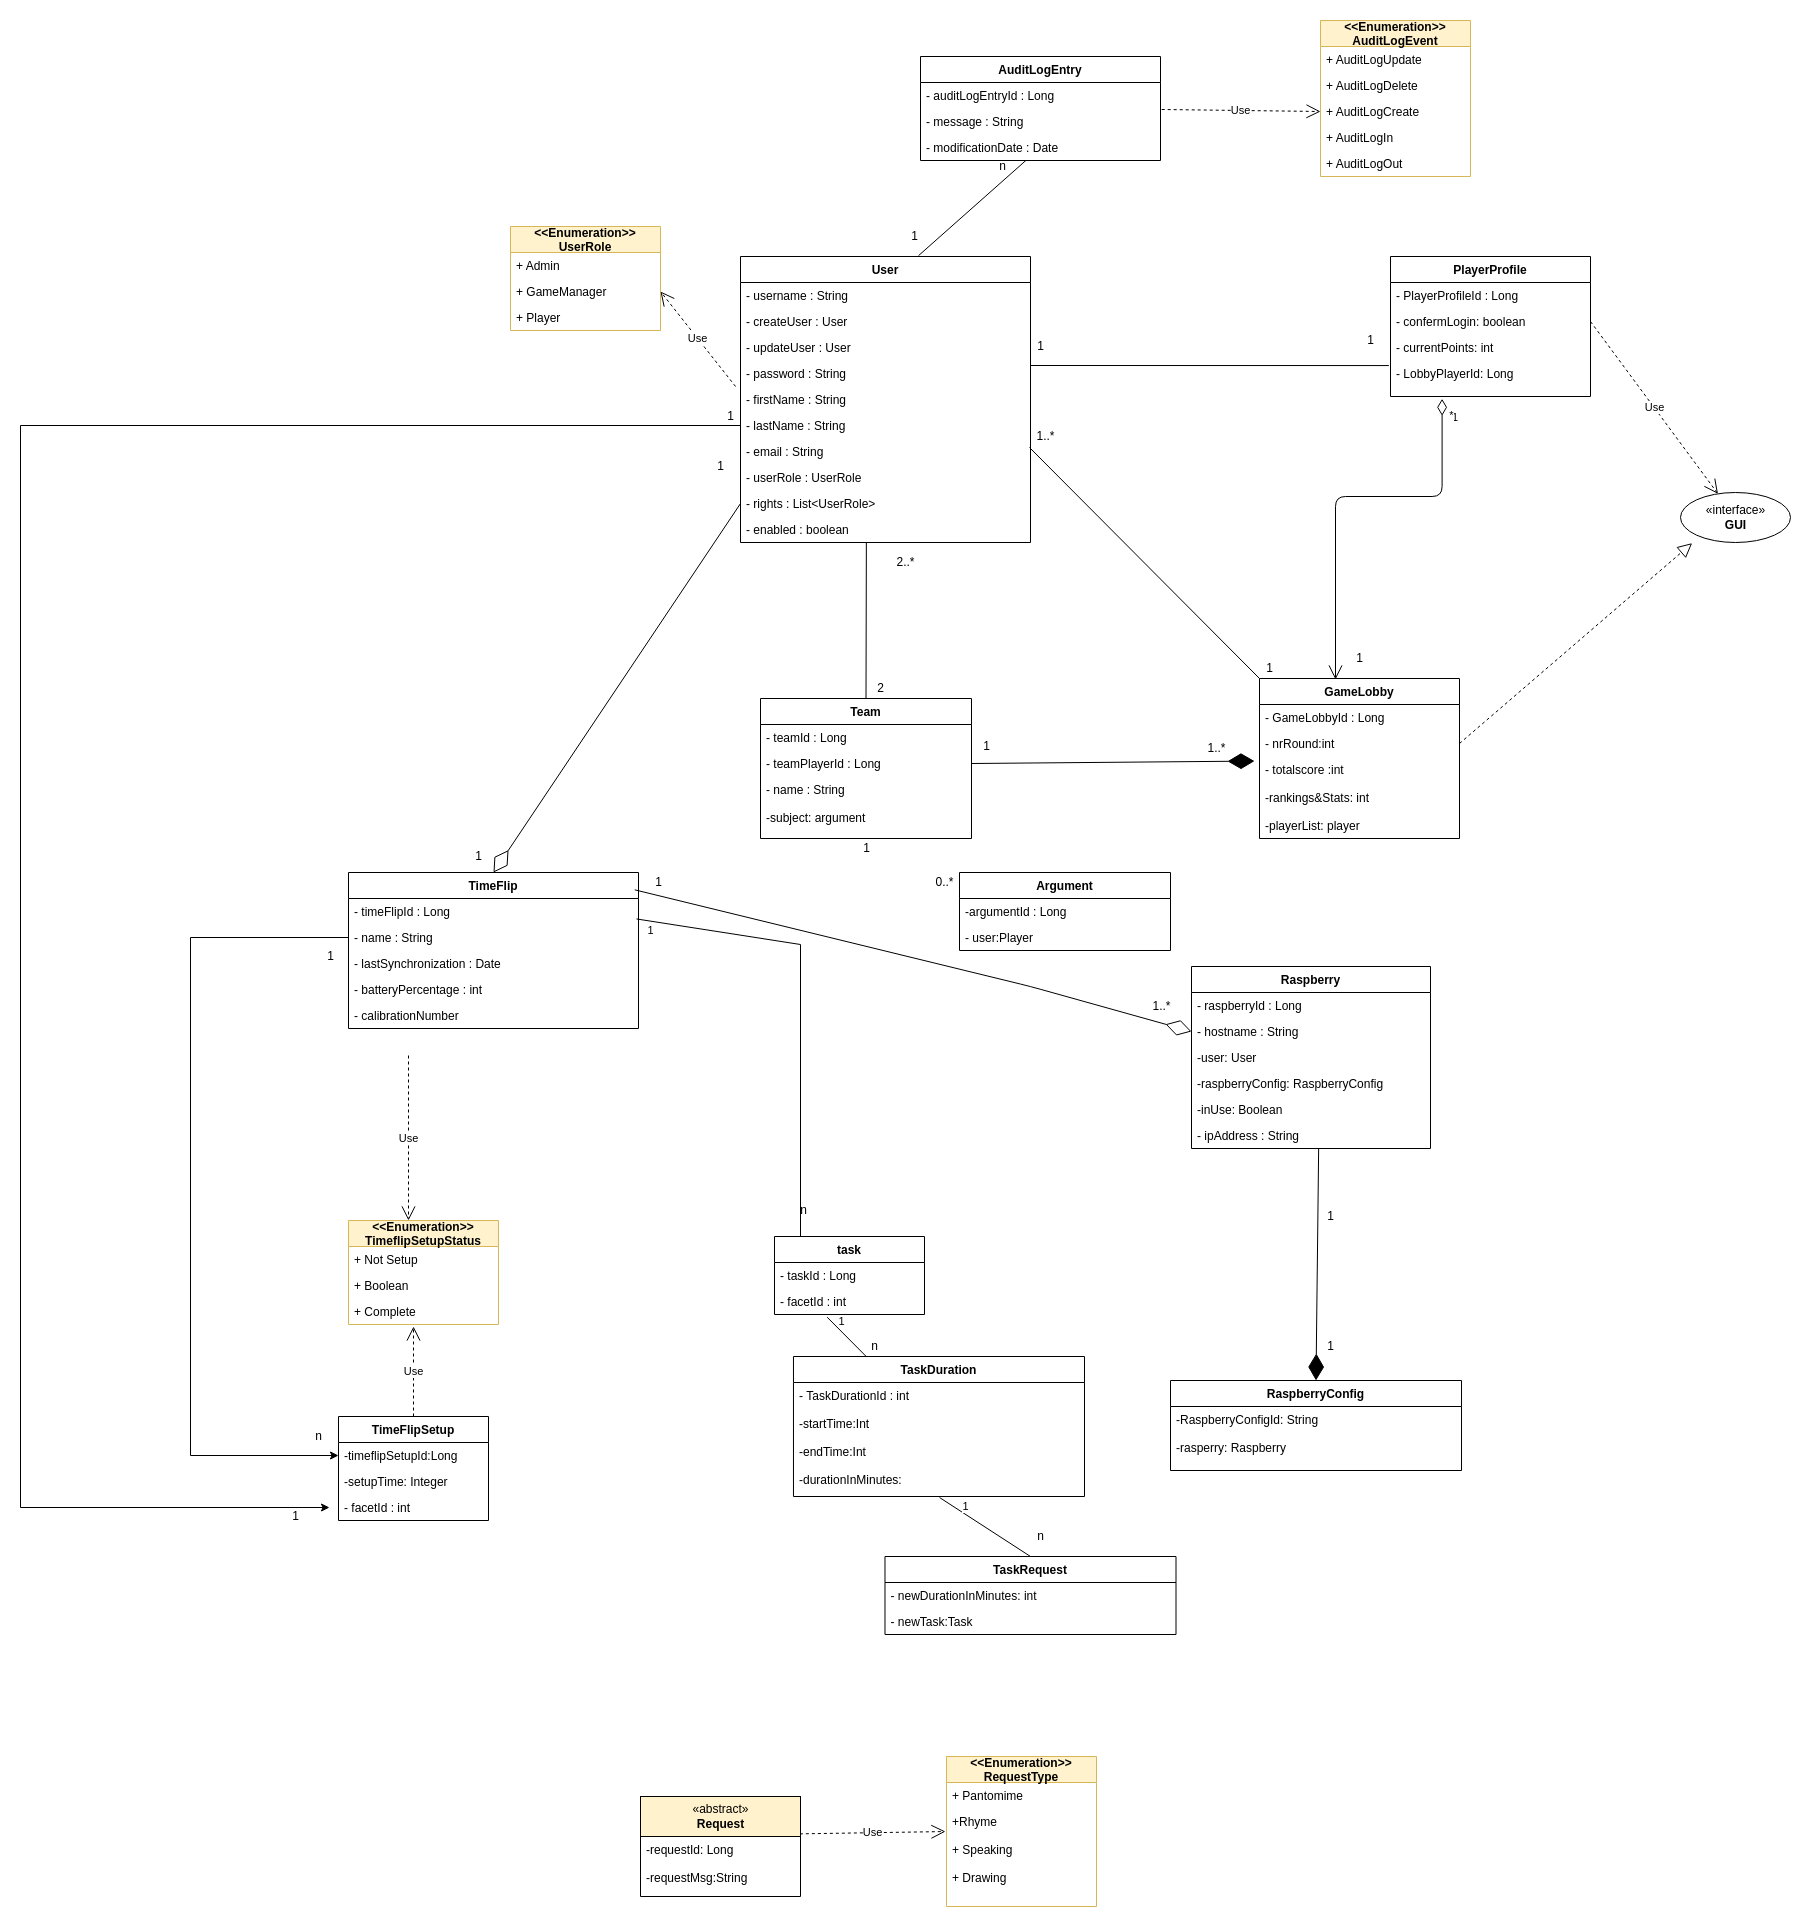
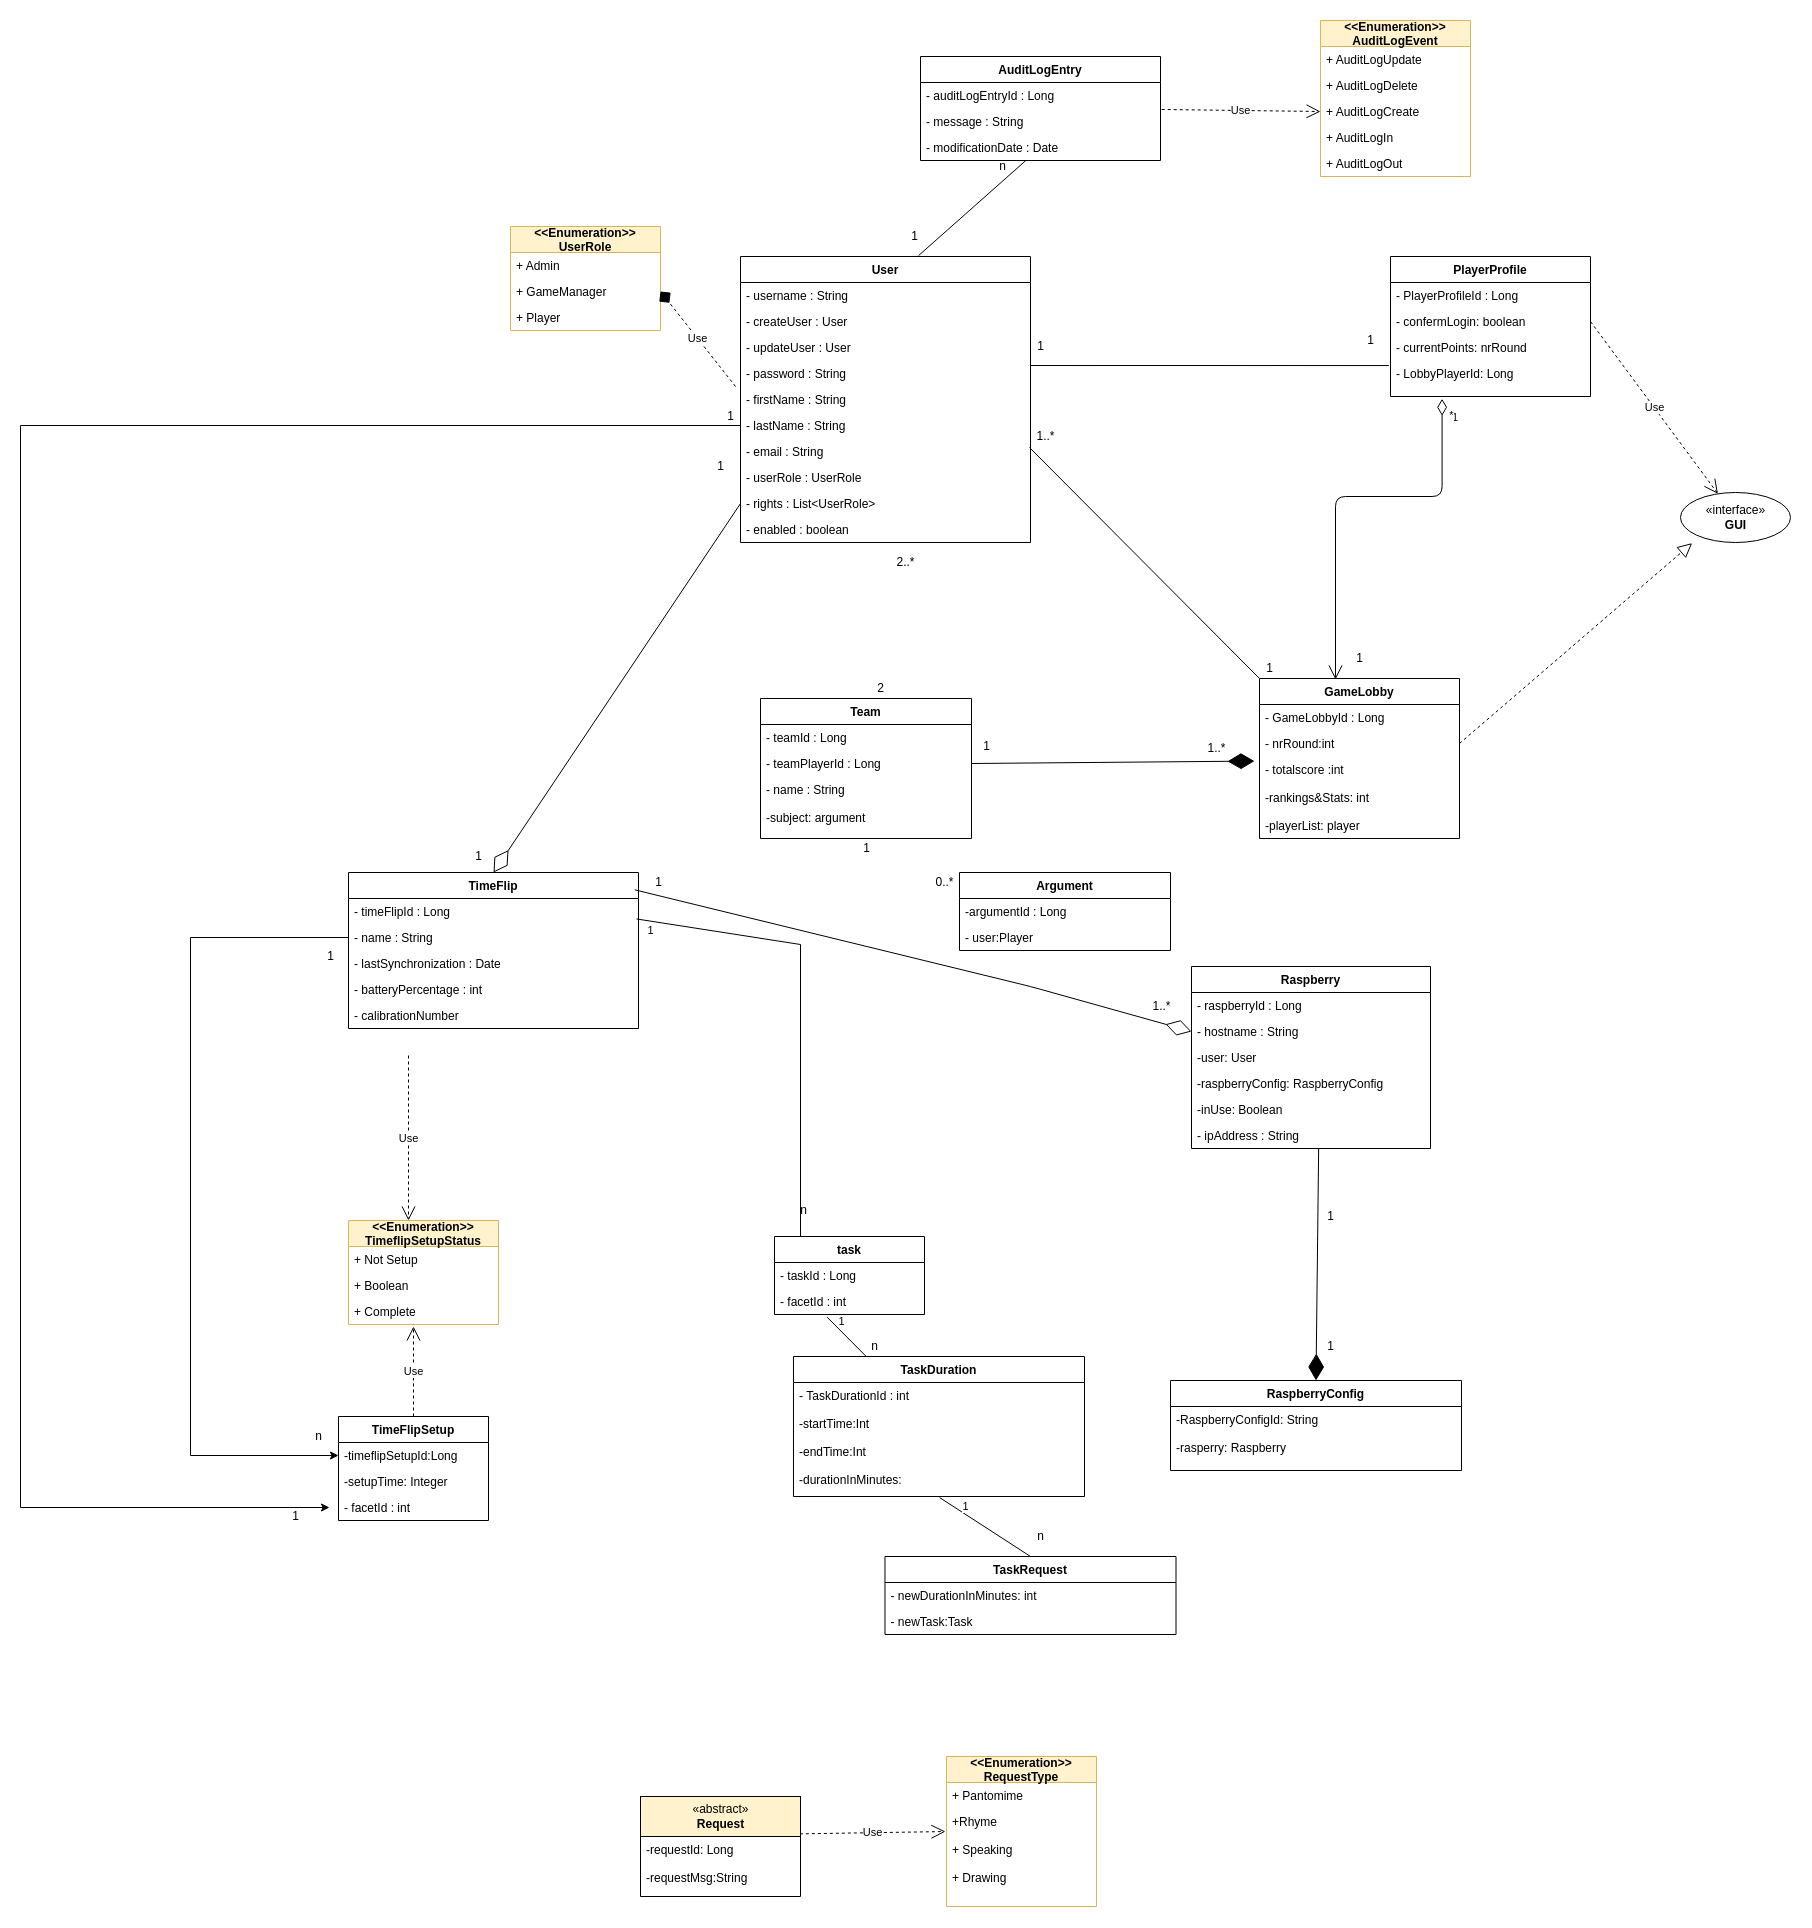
edge "- password : String" -> "+ GameManager": arrowhead open -> diamond
node "- currentPoints: int": label "- currentPoints: int" -> "- currentPoints: nrRound"
edge "- enabled : boolean" -- "Team": removed
